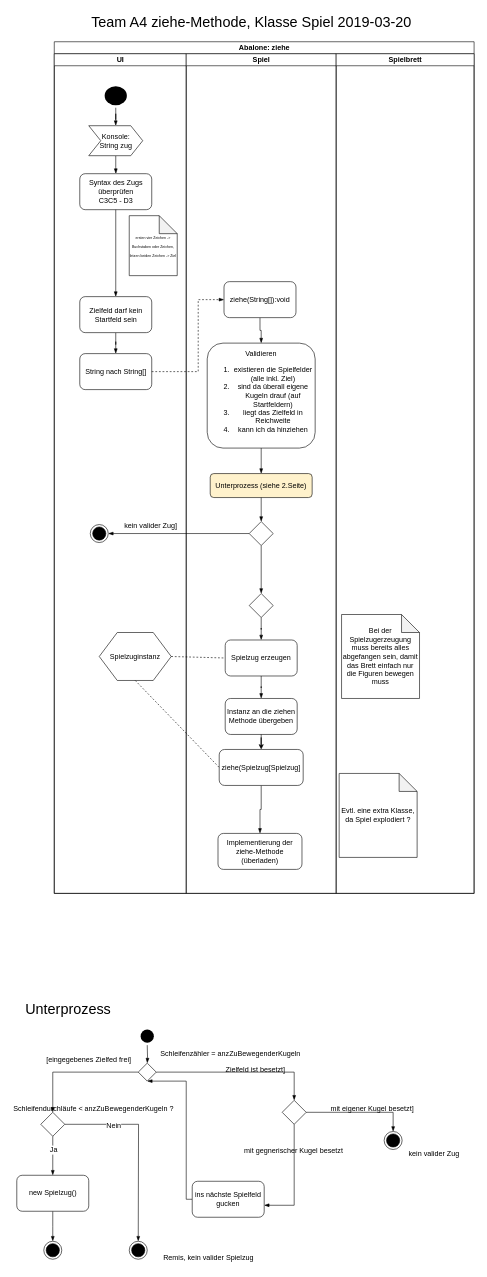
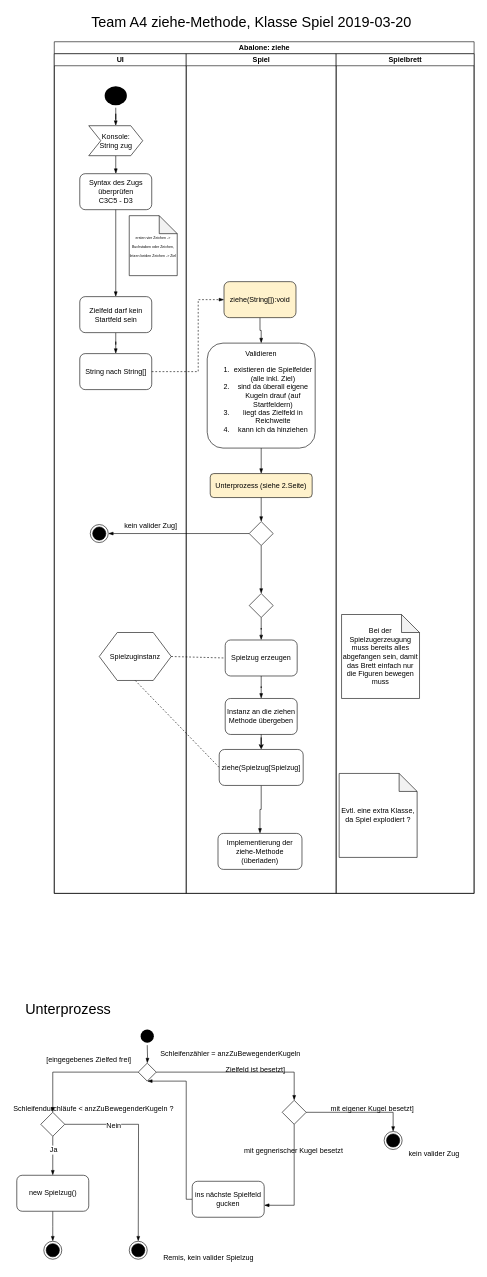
node "ziehe(String[]):void": fillcolor #ffffff -> #fff2cc
